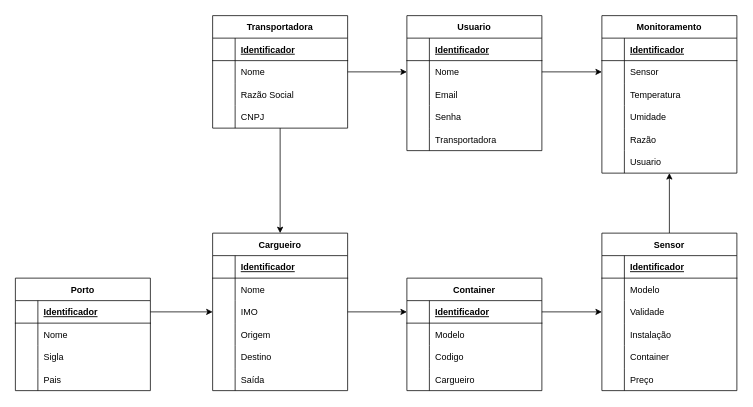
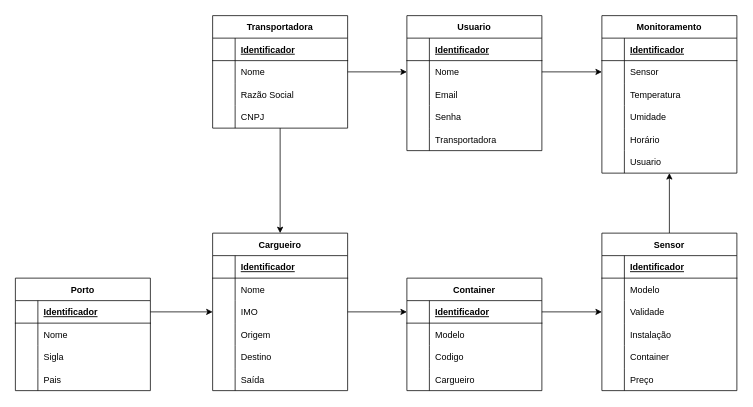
node "Razão": label "Razão" -> "Horário"
